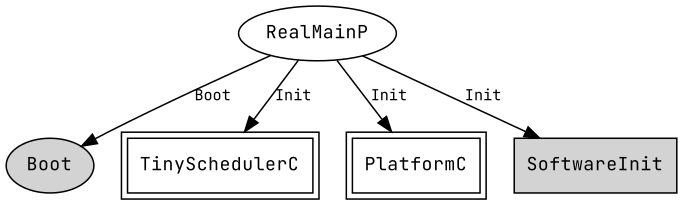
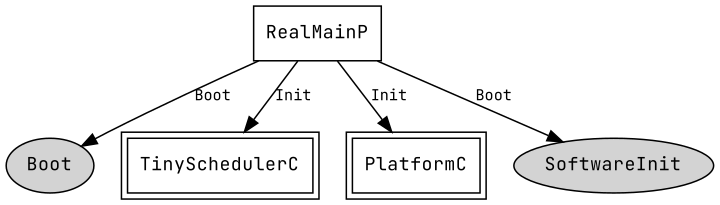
node "RealMainP": shape ellipse -> box
edge "RealMainP" -> "SoftwareInit": label "Init" -> "Boot"
node "SoftwareInit": shape box -> ellipse
